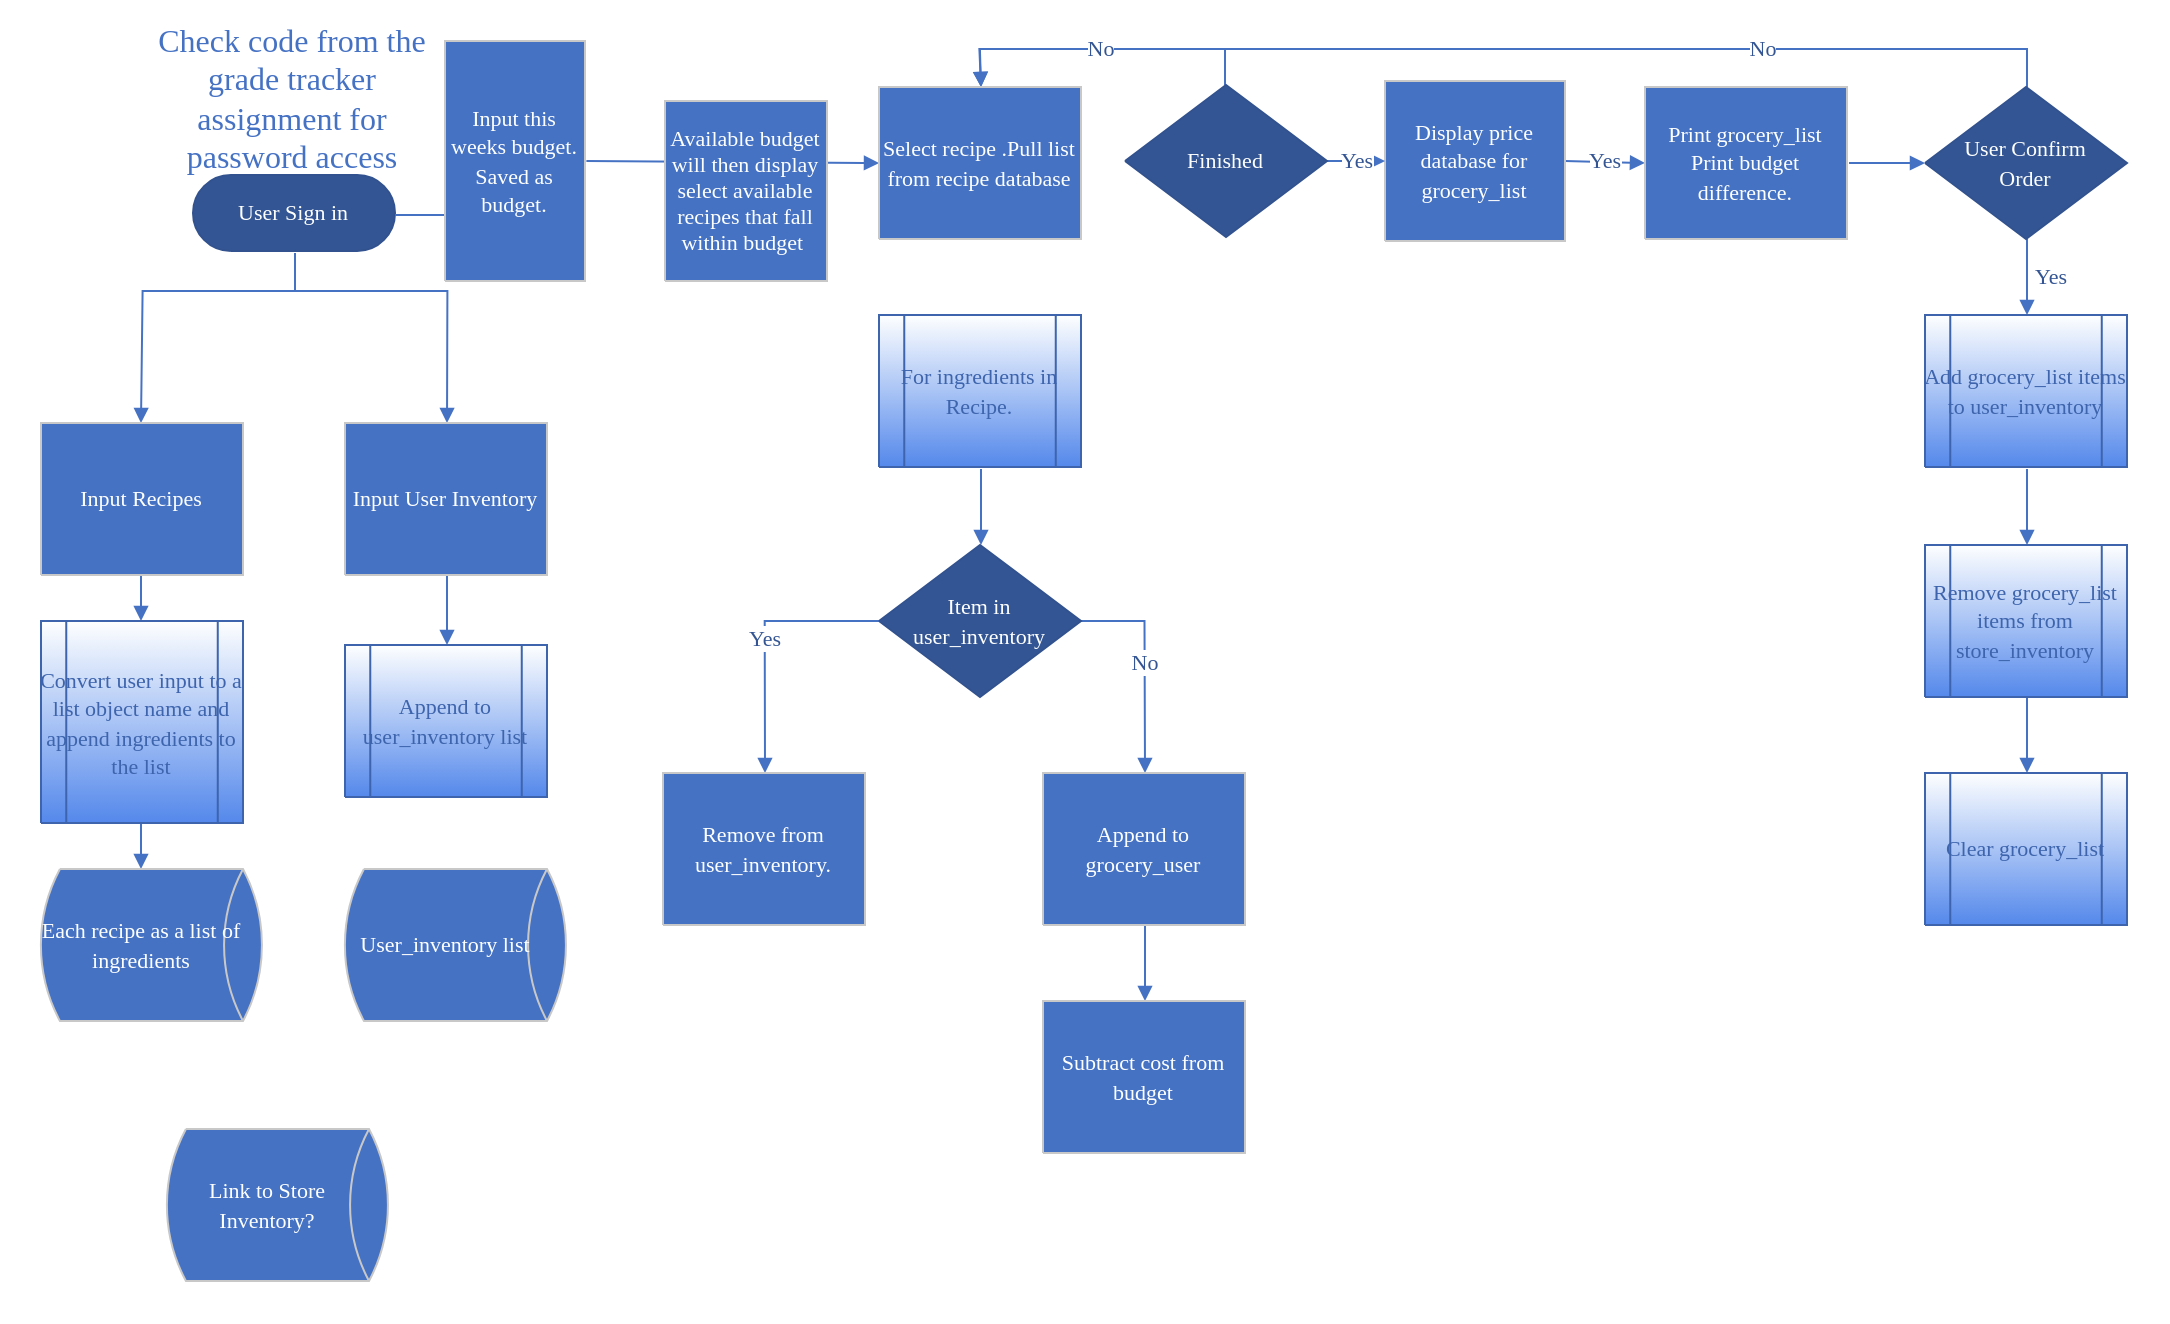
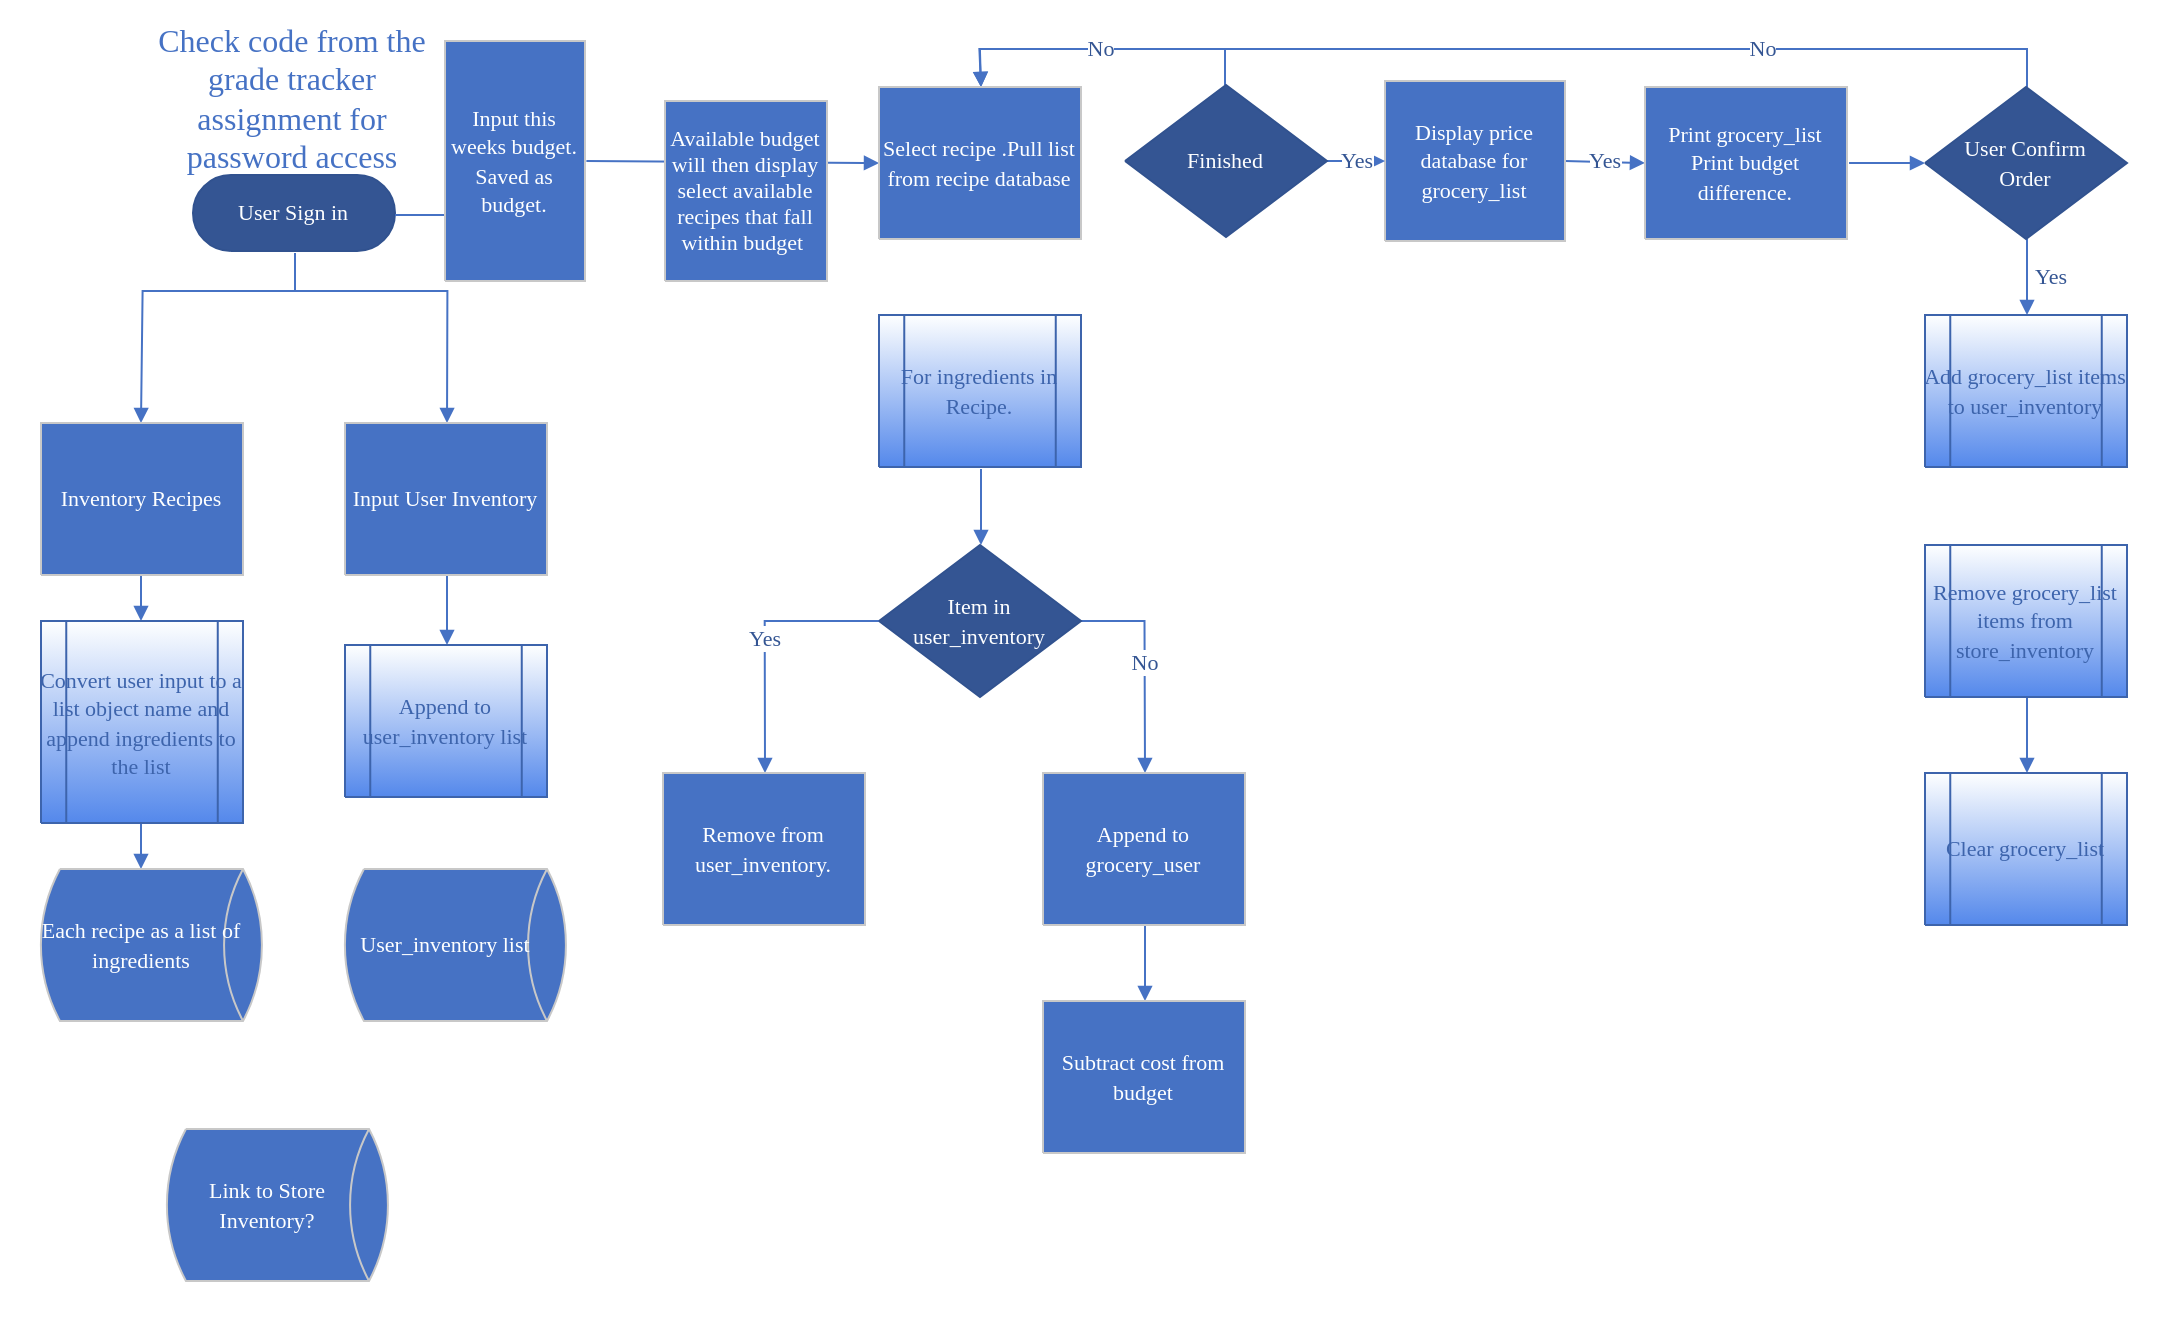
node "Input Recipes": label "Input Recipes" -> "Inventory Recipes"
edge "Add grocery_list items to user_inventory" -> "Remove grocery_list items from store_inventory": removed
